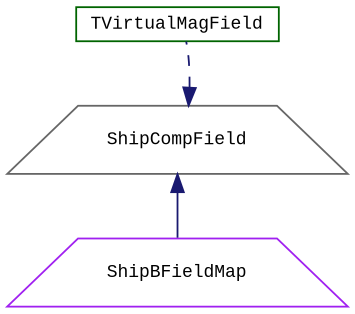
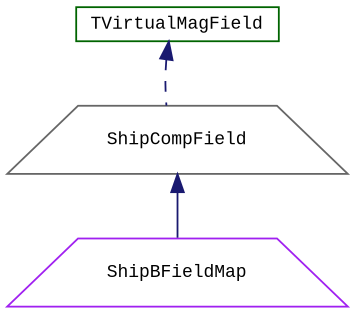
edge "TVirtualMagField" -> "ShipCompField": reversed
